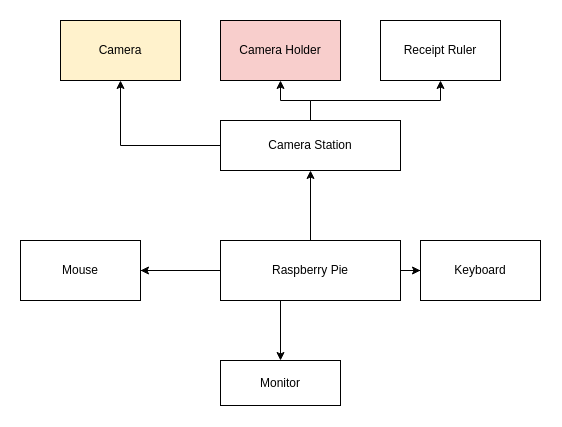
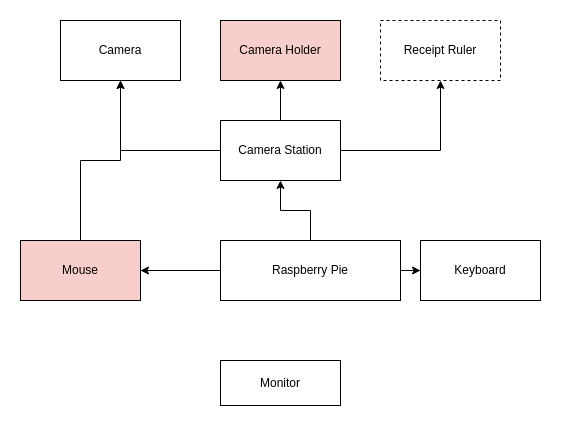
node "Camera": fillcolor #fff2cc -> #ffffff
node "Receipt Ruler": style solid -> dashed
node "Camera Station": size 180x50 -> 120x60
node "Mouse": fillcolor #ffffff -> #f8cecc
edge "Mouse" -> "Monitor": now "Mouse" -> "Camera"
